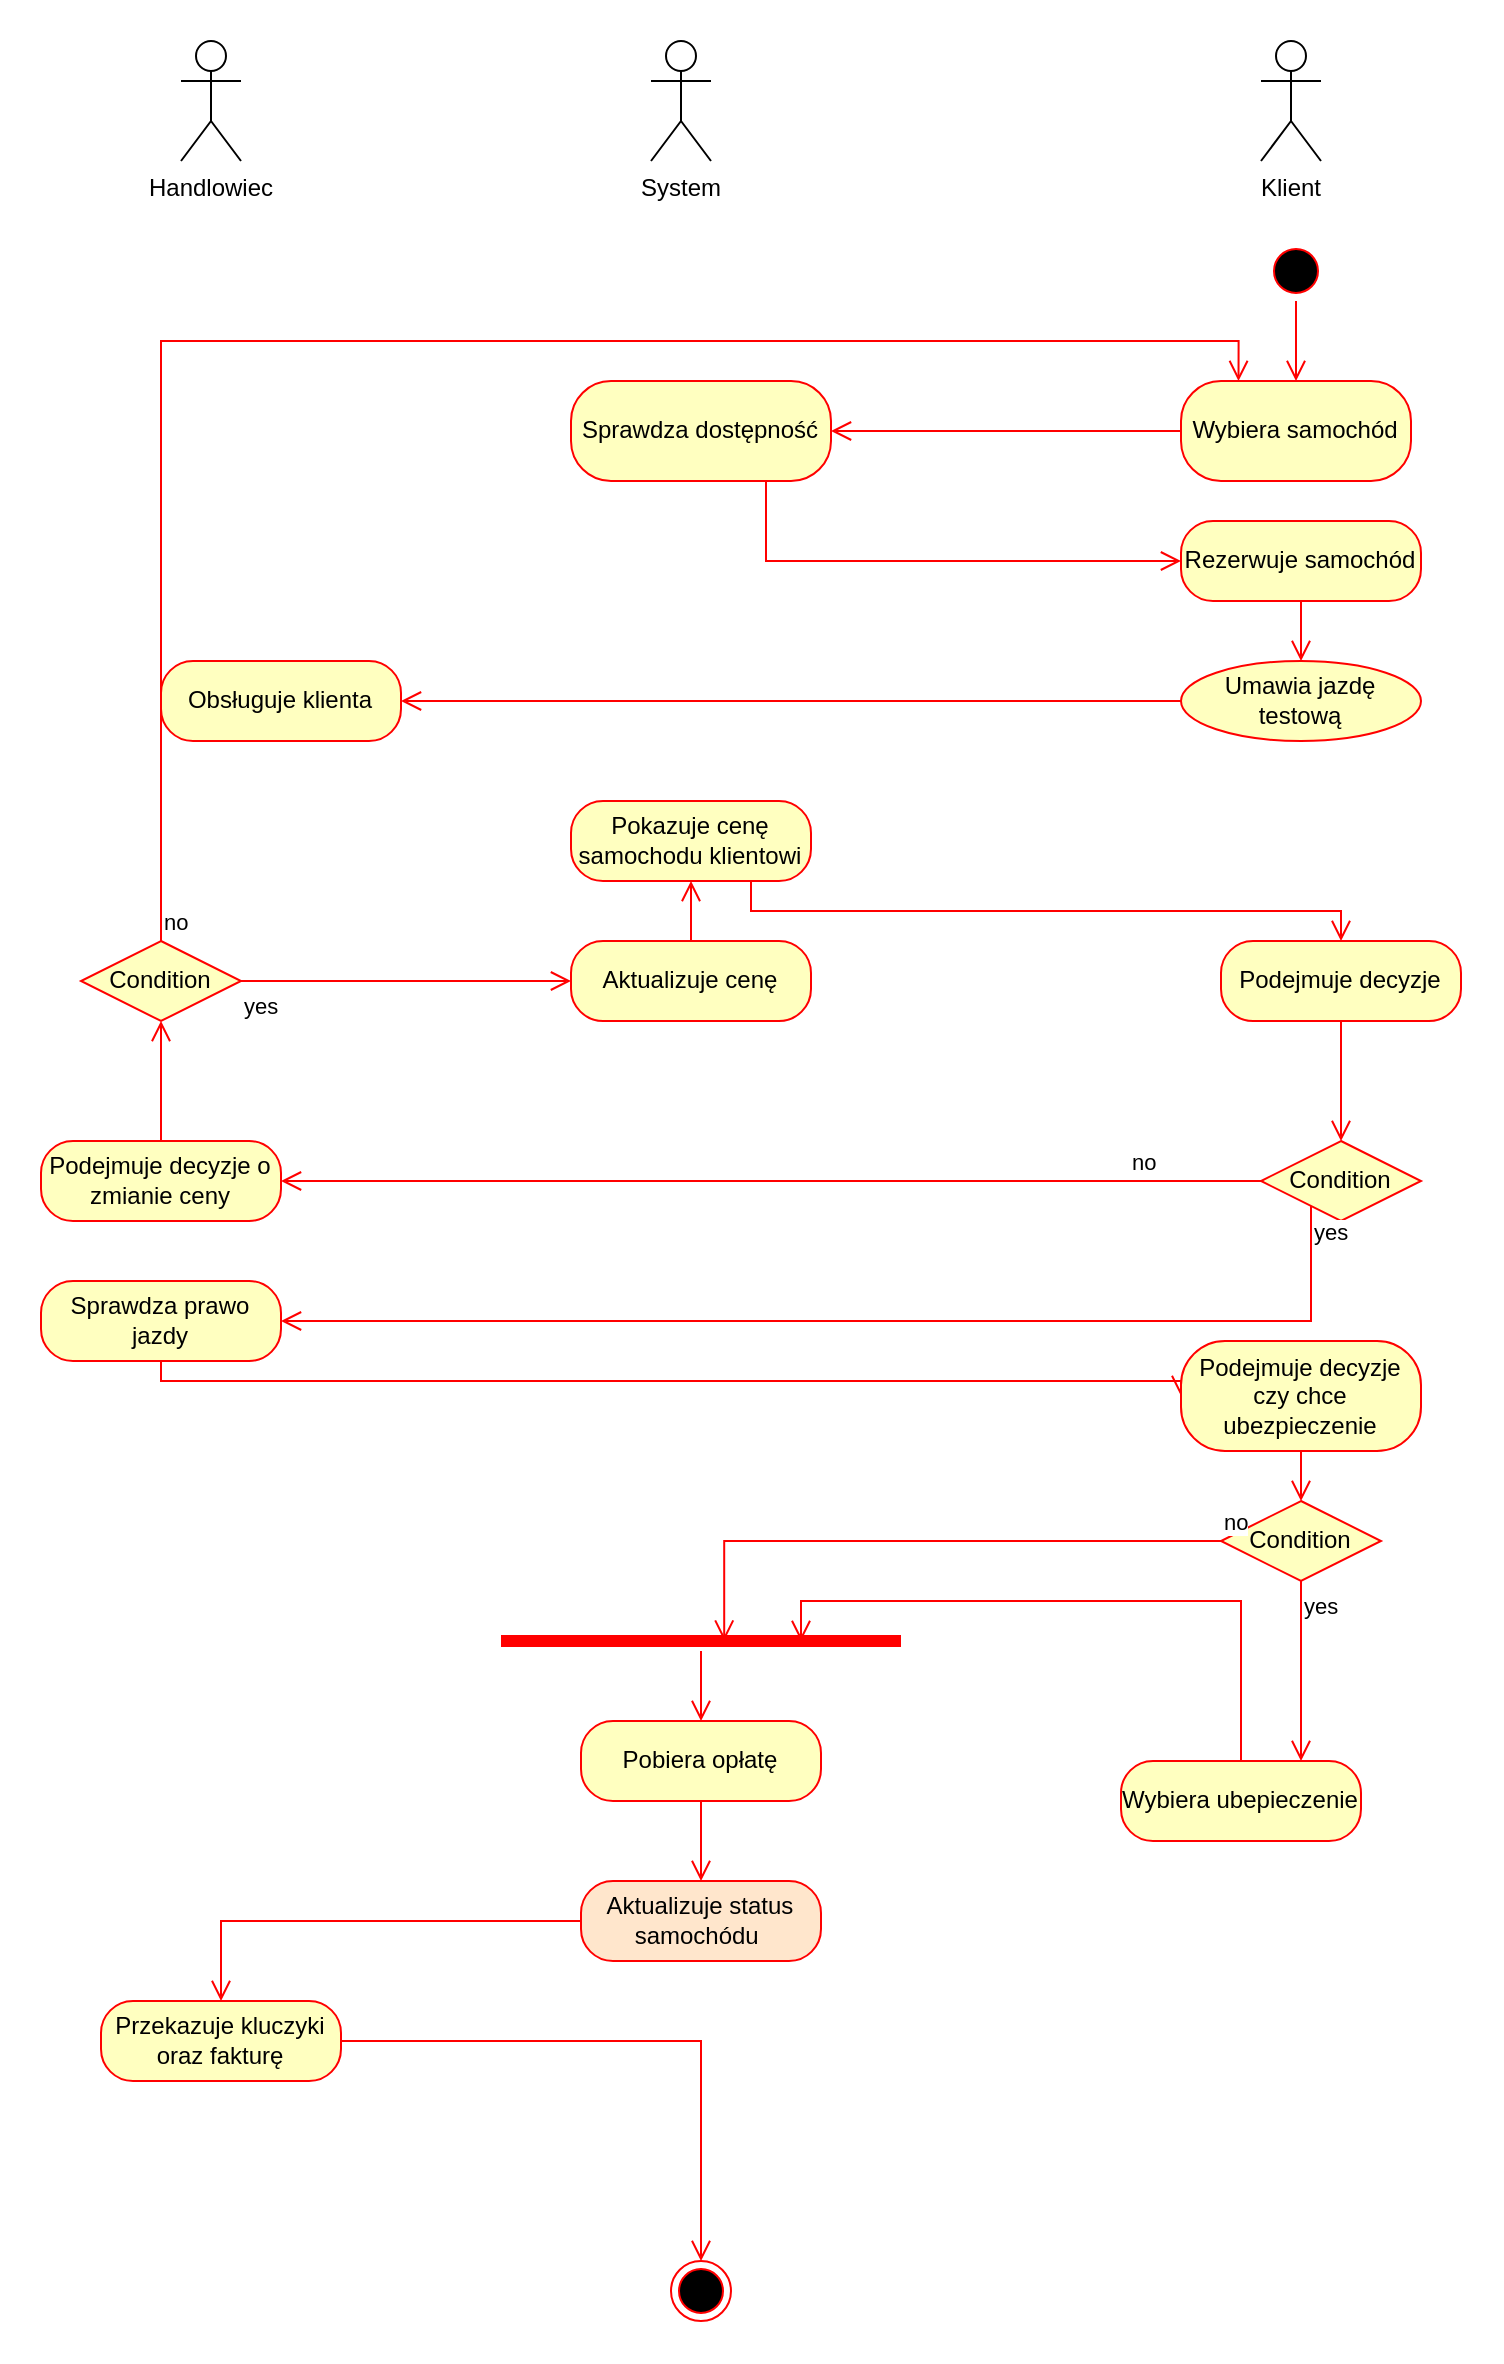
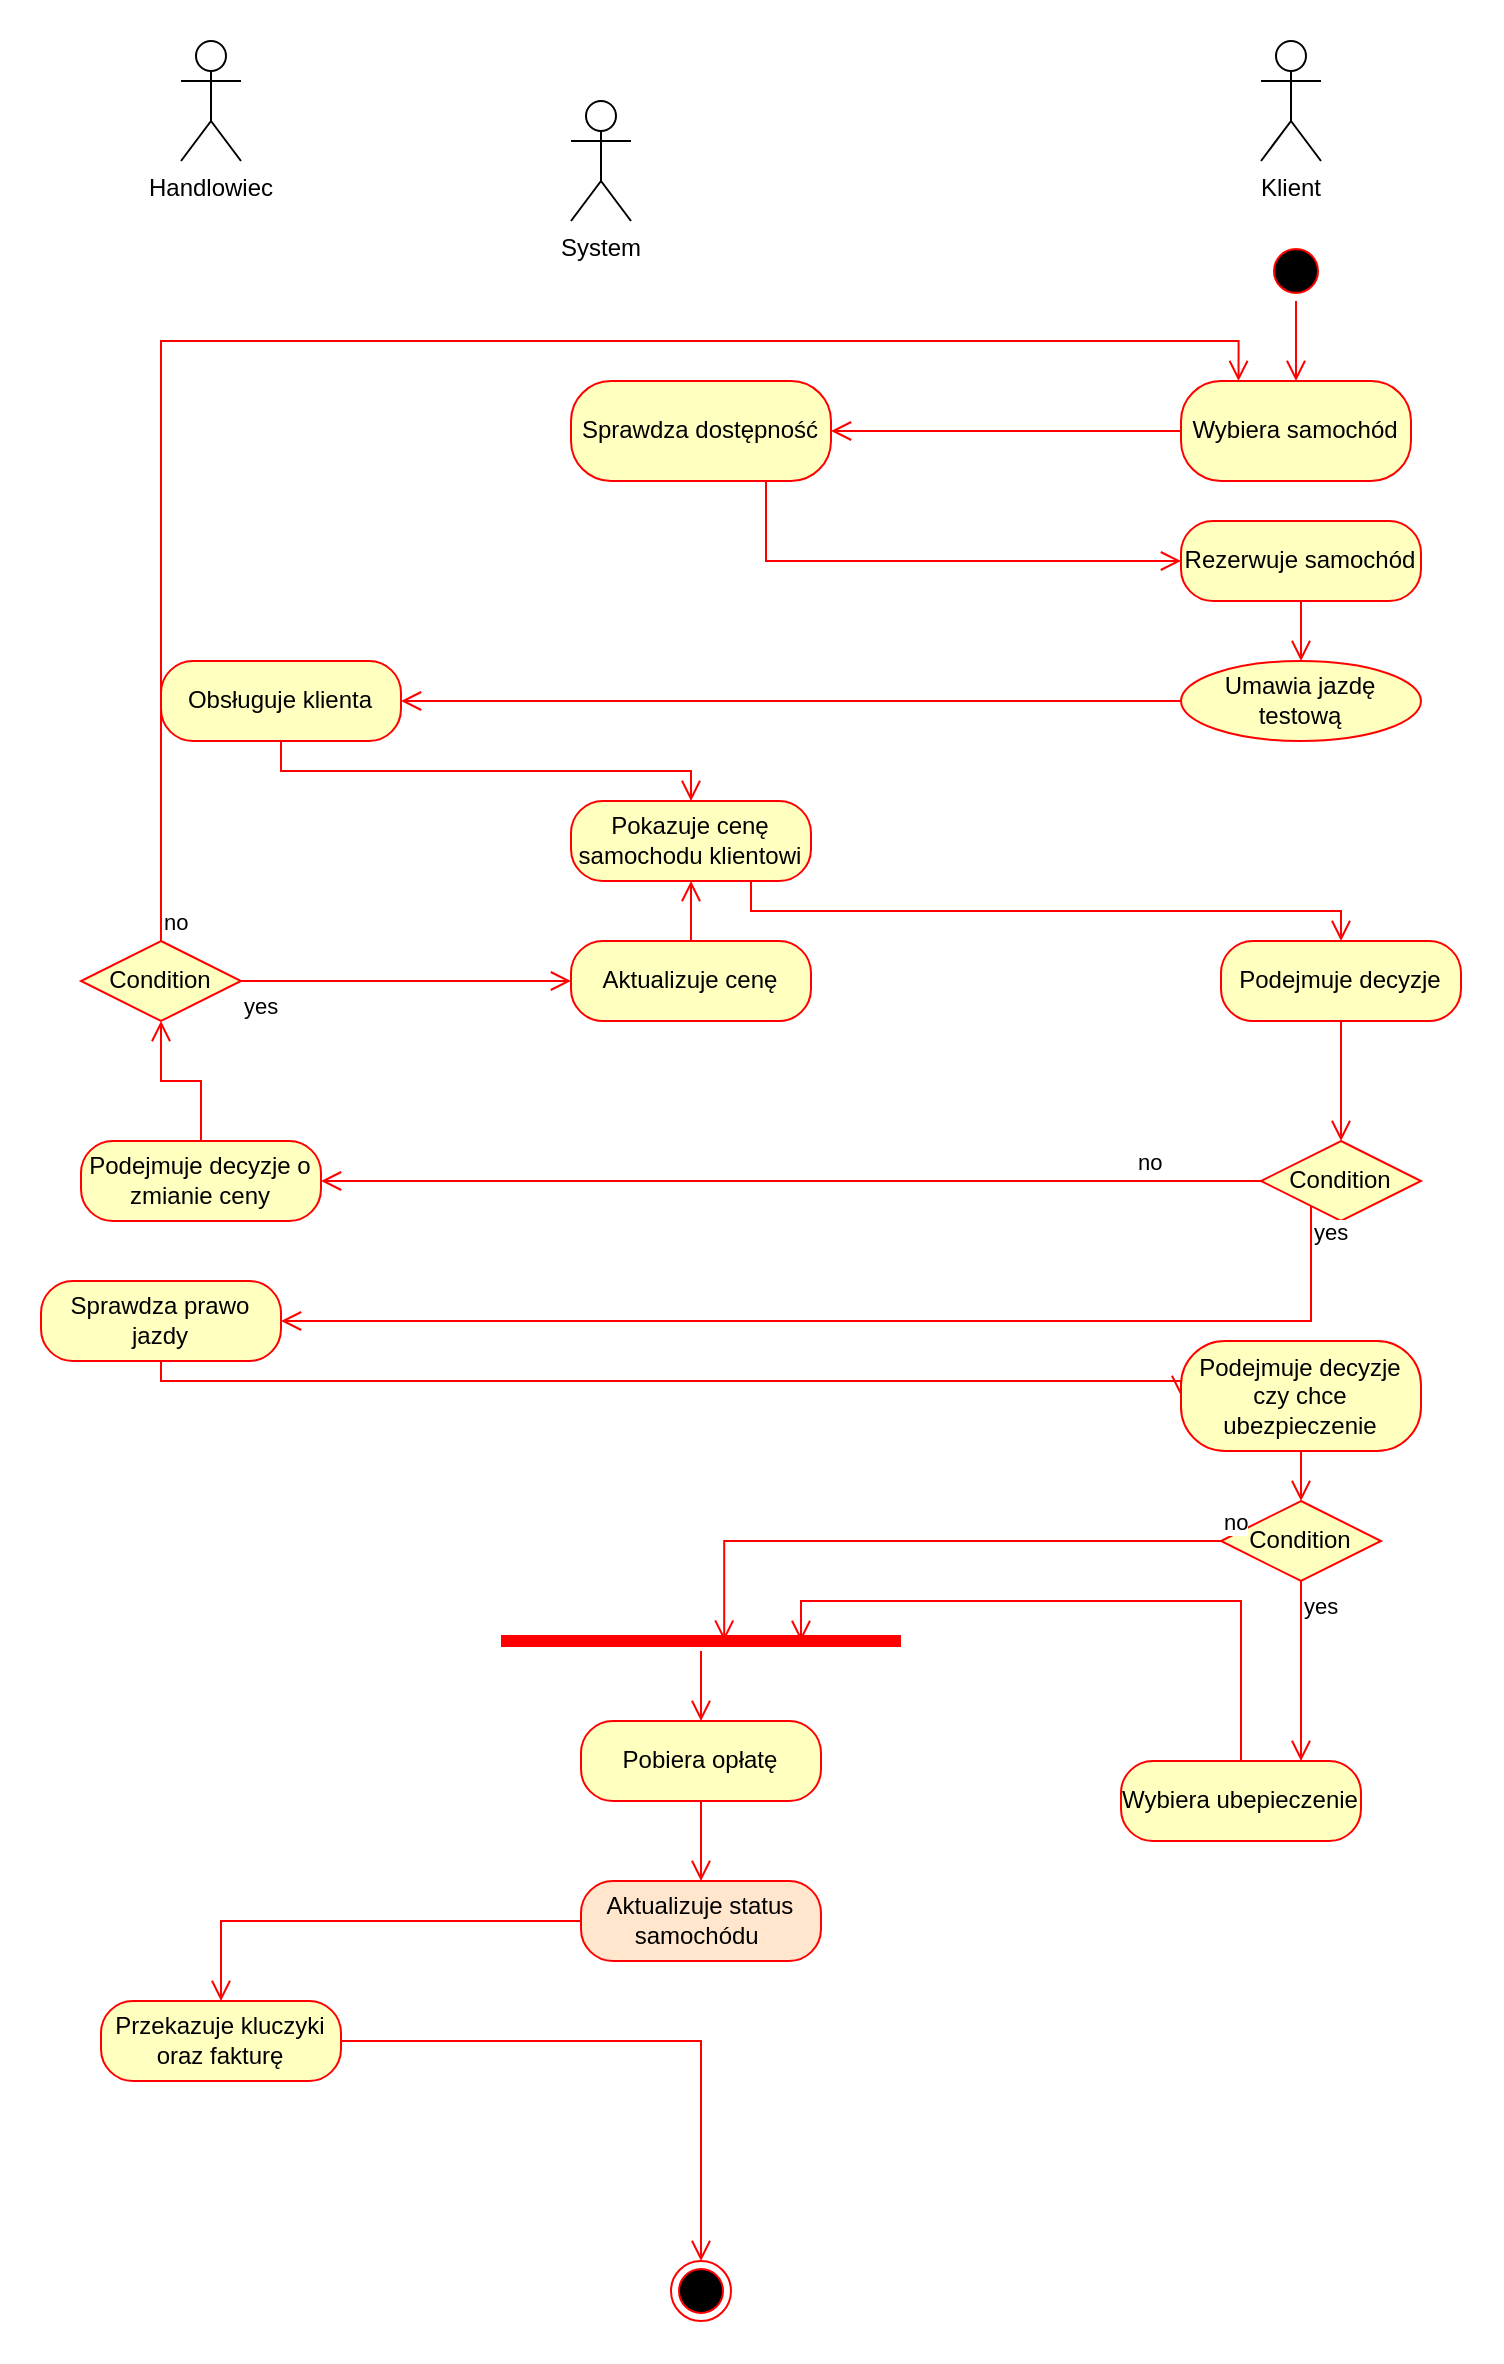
node "System": moved (681, 101) -> (601, 161)
edge "Obsługuje klienta" -> "Pokazuje cenę samochodu klientowi": added
node "Podejmuje decyzje o zmianie ceny": moved (161, 1181) -> (201, 1181)
